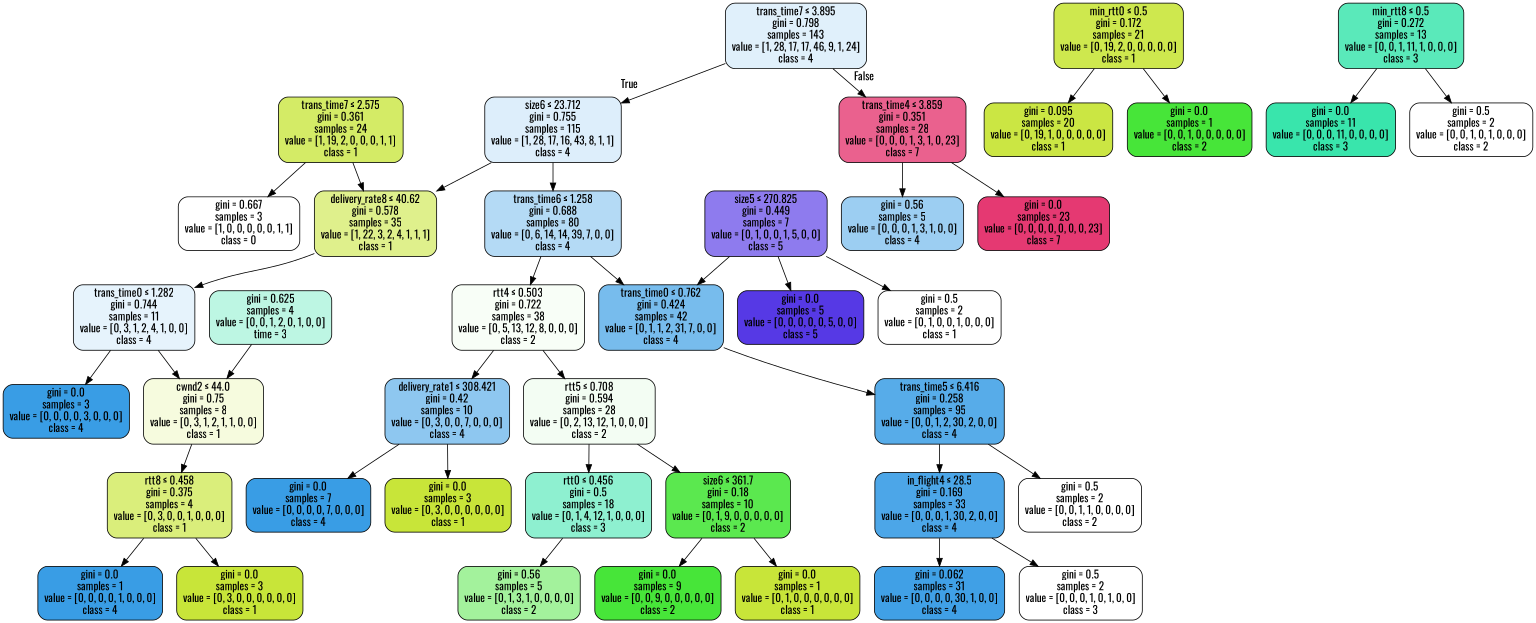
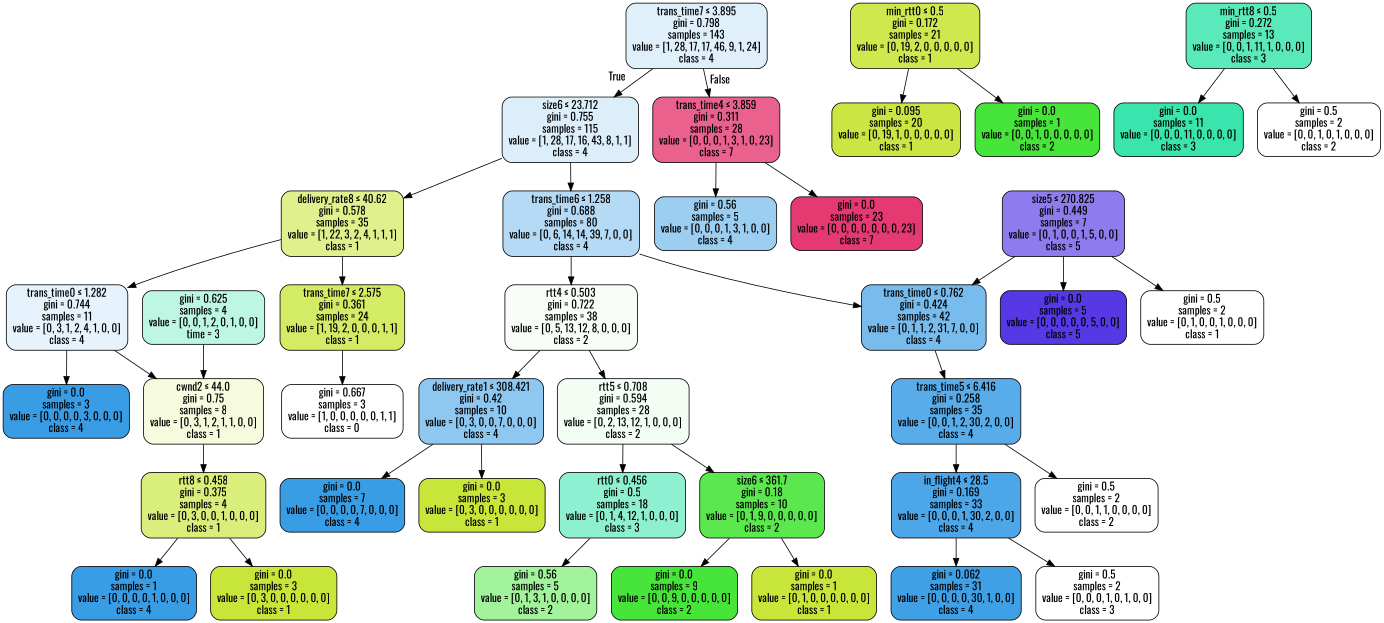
node "trans_time4 ≤ 3.859": text "gini = 0.351" -> "gini = 0.311"
edge "trans_time7 ≤ 2.575" -> "delivery_rate8 ≤ 40.62": reversed
node "trans_time5 ≤ 6.416": text "samples = 95" -> "samples = 35"
